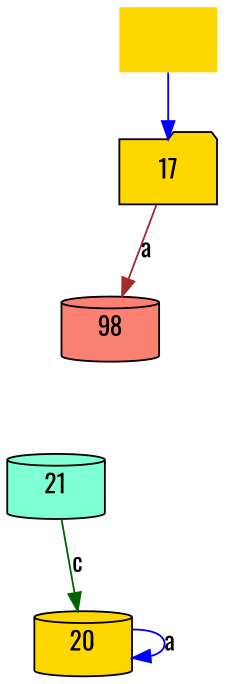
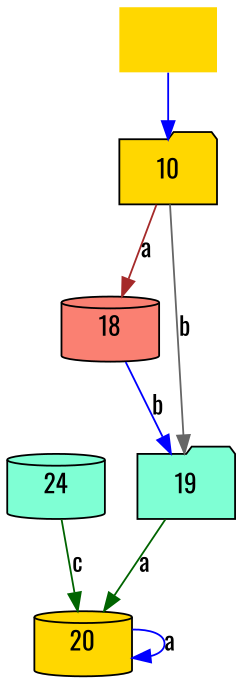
node "17": label "17" -> "10"
node "98": label "98" -> "18"
node "21": label "21" -> "24"
node "19": added
